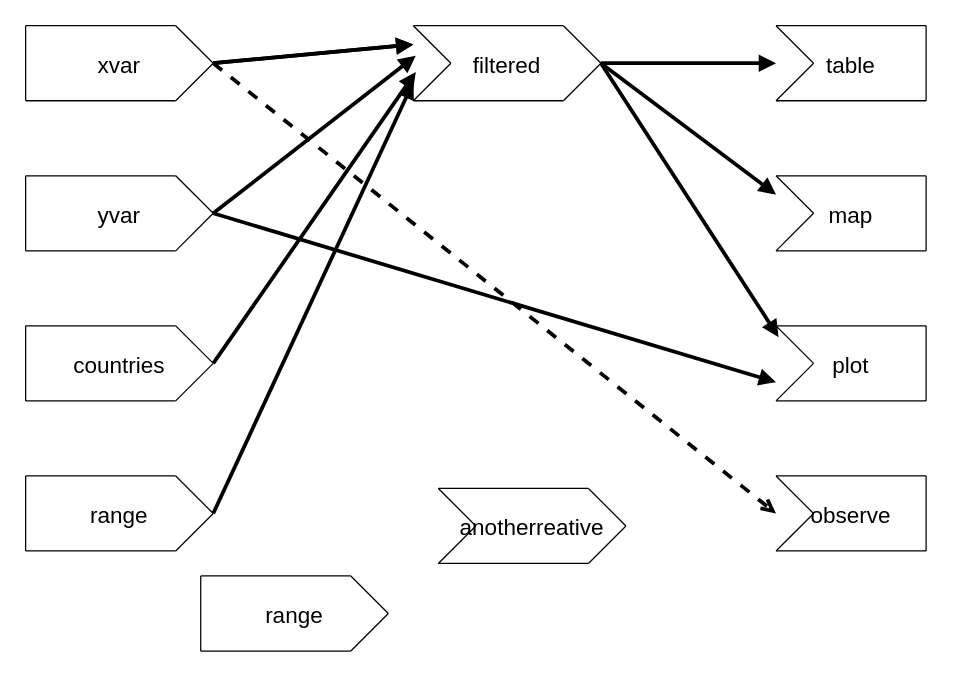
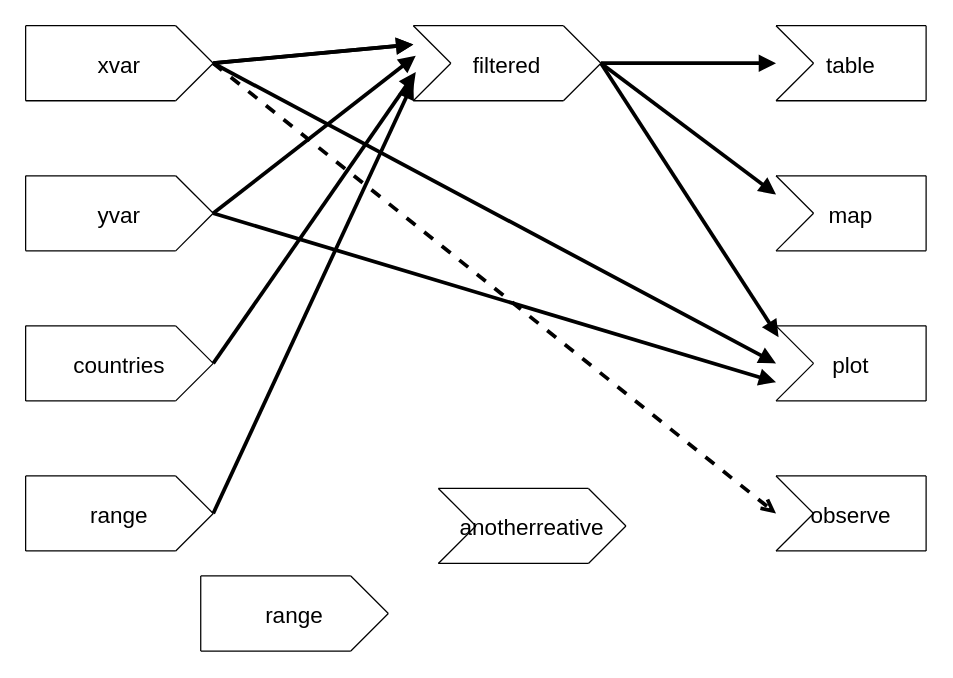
edge "xvar" -> "plot": added
